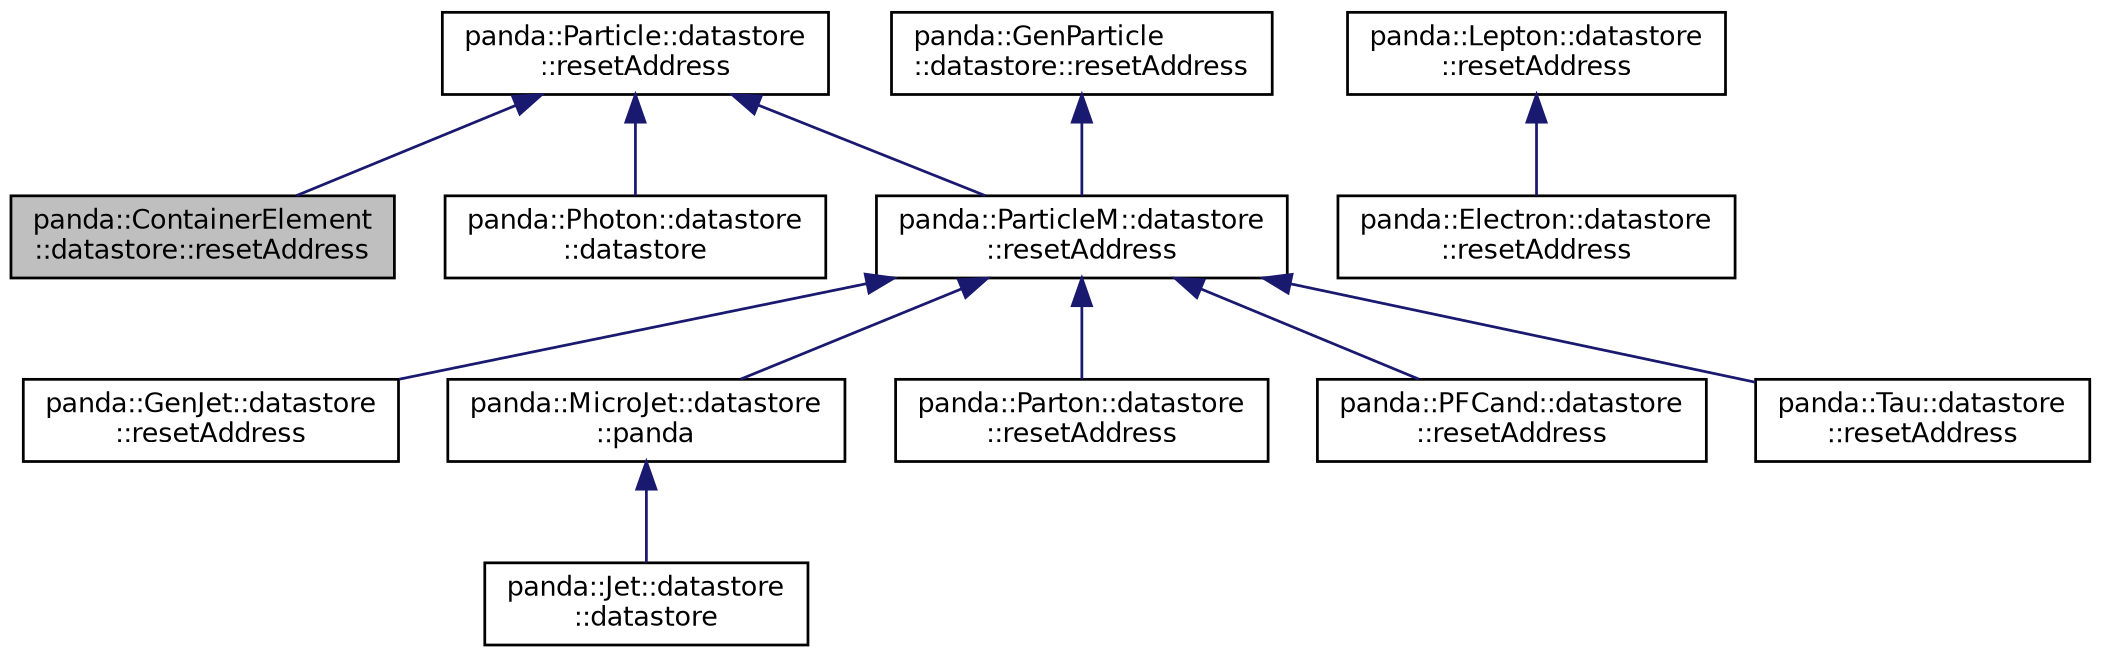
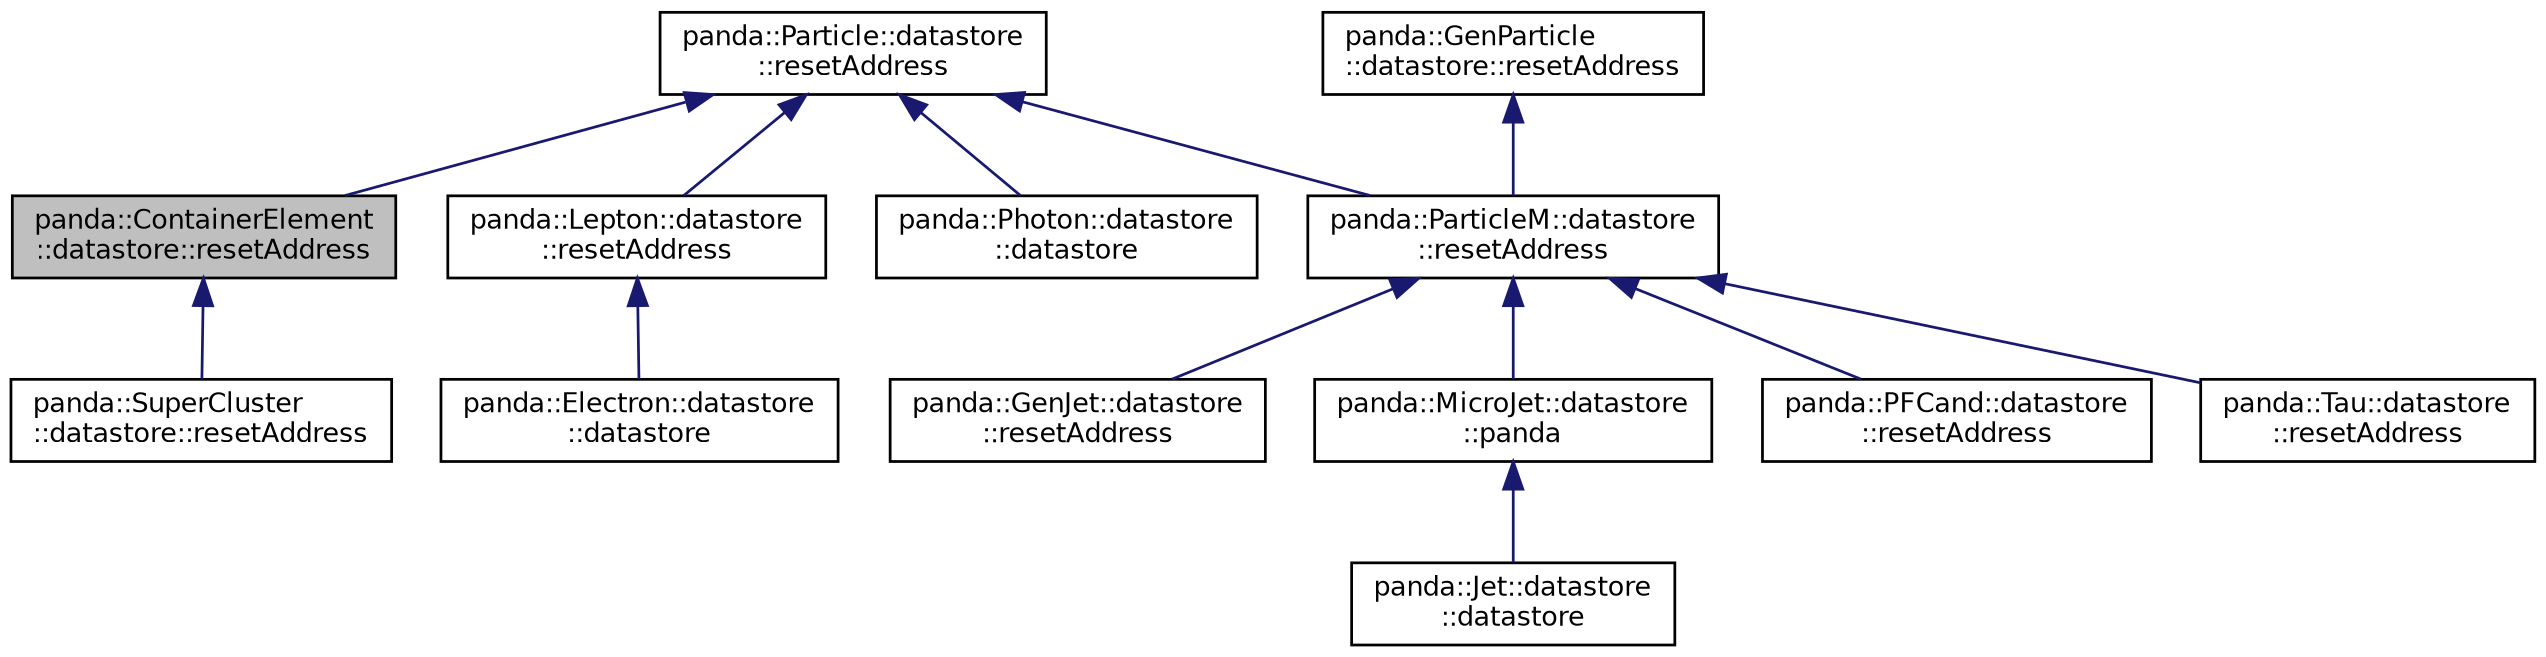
edge "panda::Lepton::datastore ::resetAddress" -> "panda::Particle::datastore ::resetAddress": added
node "panda::Electron::datastore ::resetAddress": label "panda::Electron::datastore ::resetAddress" -> "panda::Electron::datastore ::datastore"
node "panda::SuperCluster ::datastore::resetAddress": added
node "panda::Parton::datastore ::resetAddress": removed
